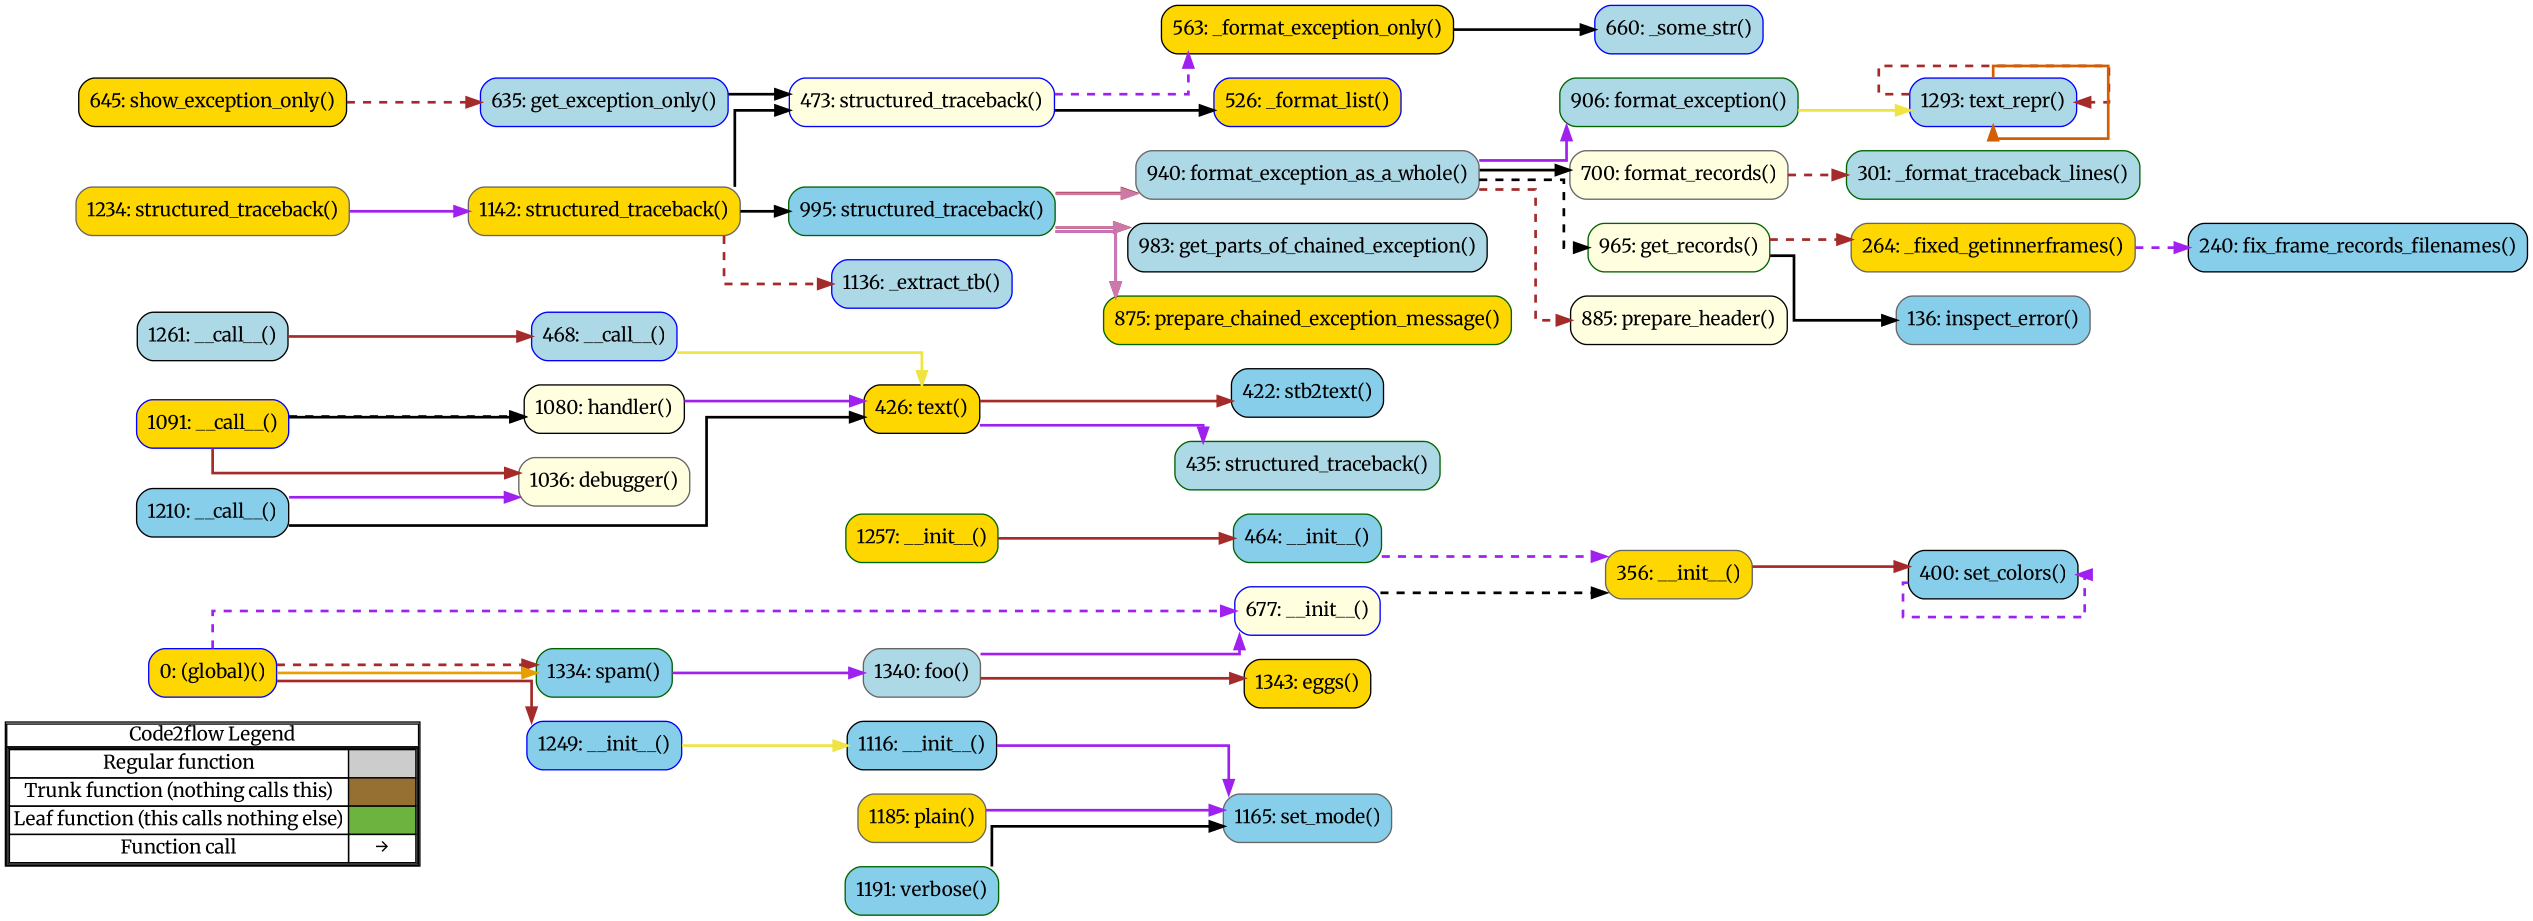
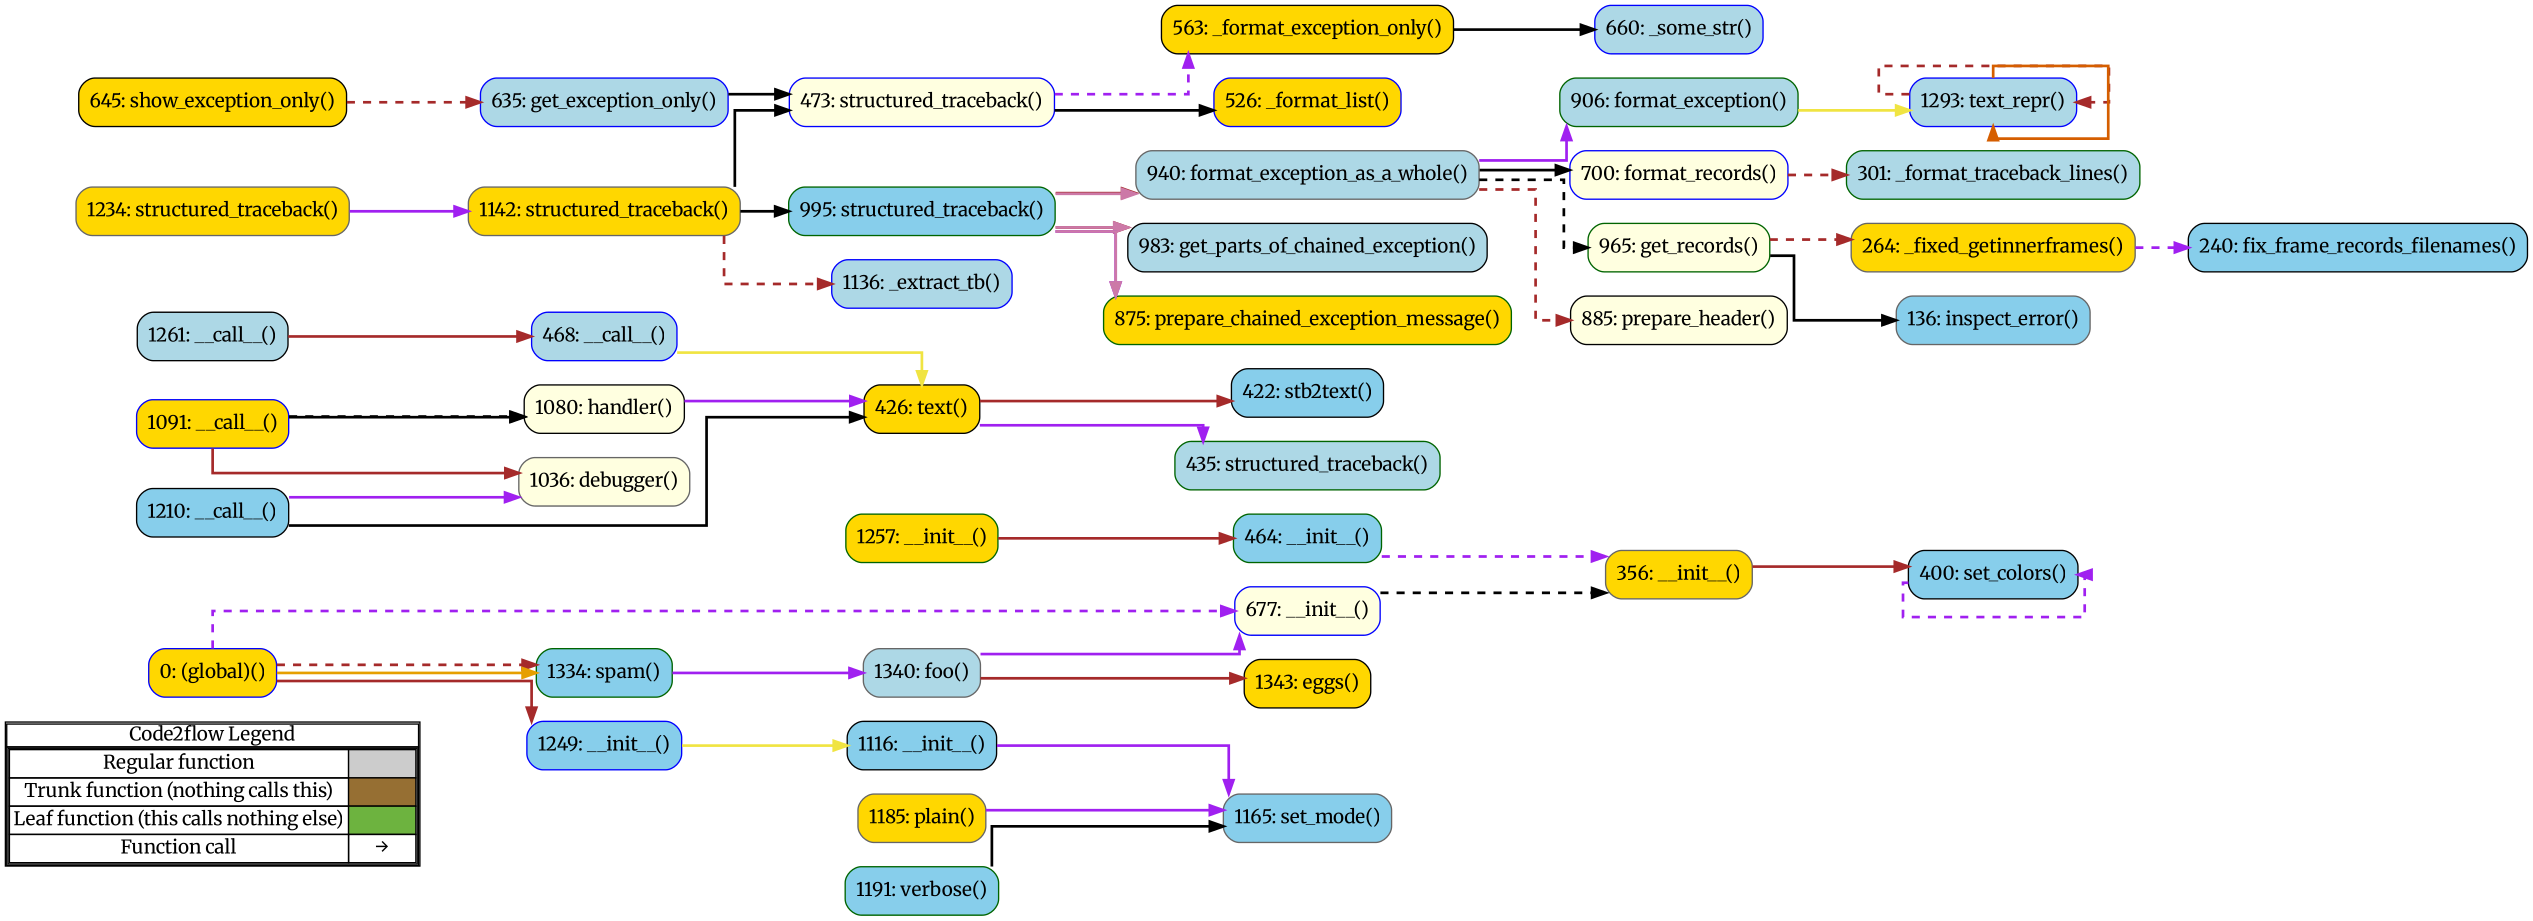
node "700: format_records()": color gray40 -> blue
